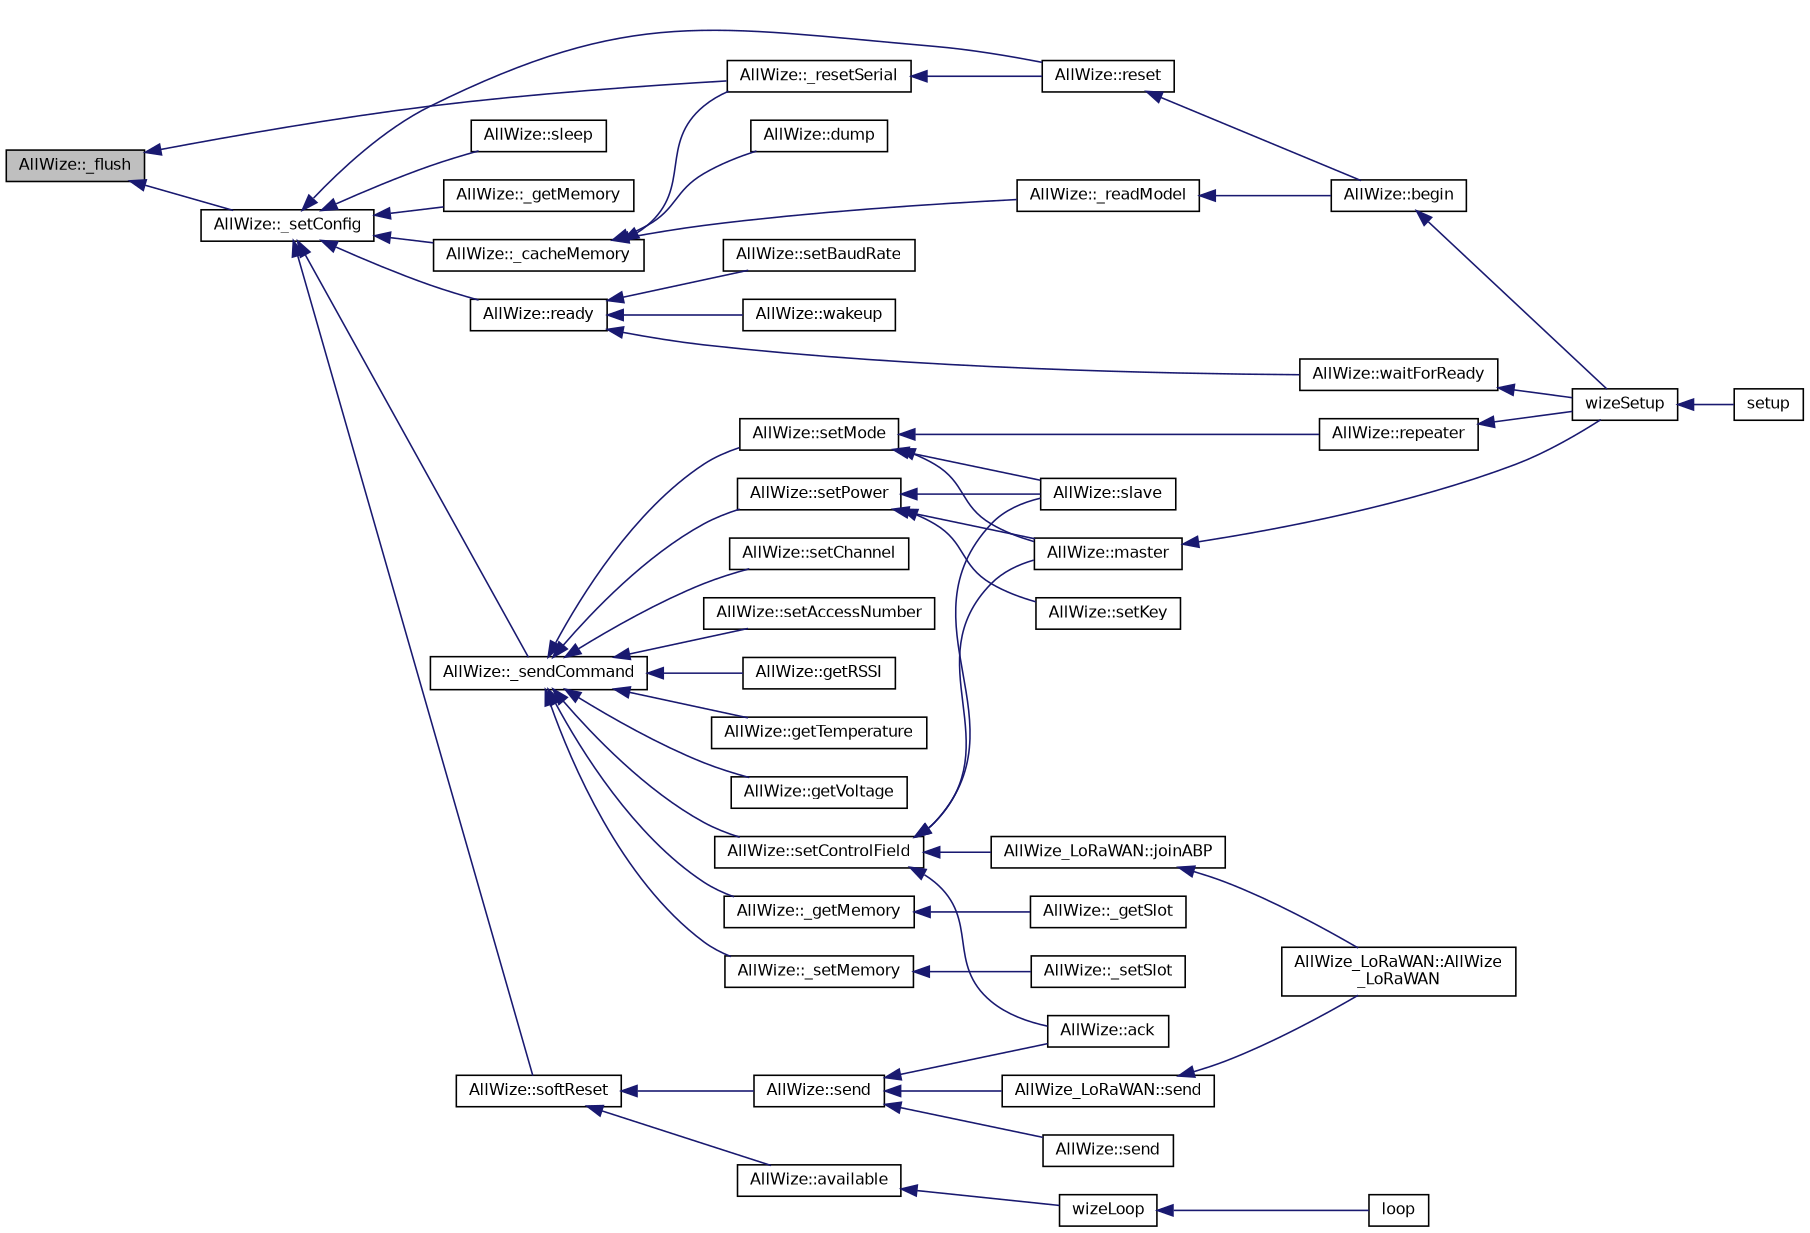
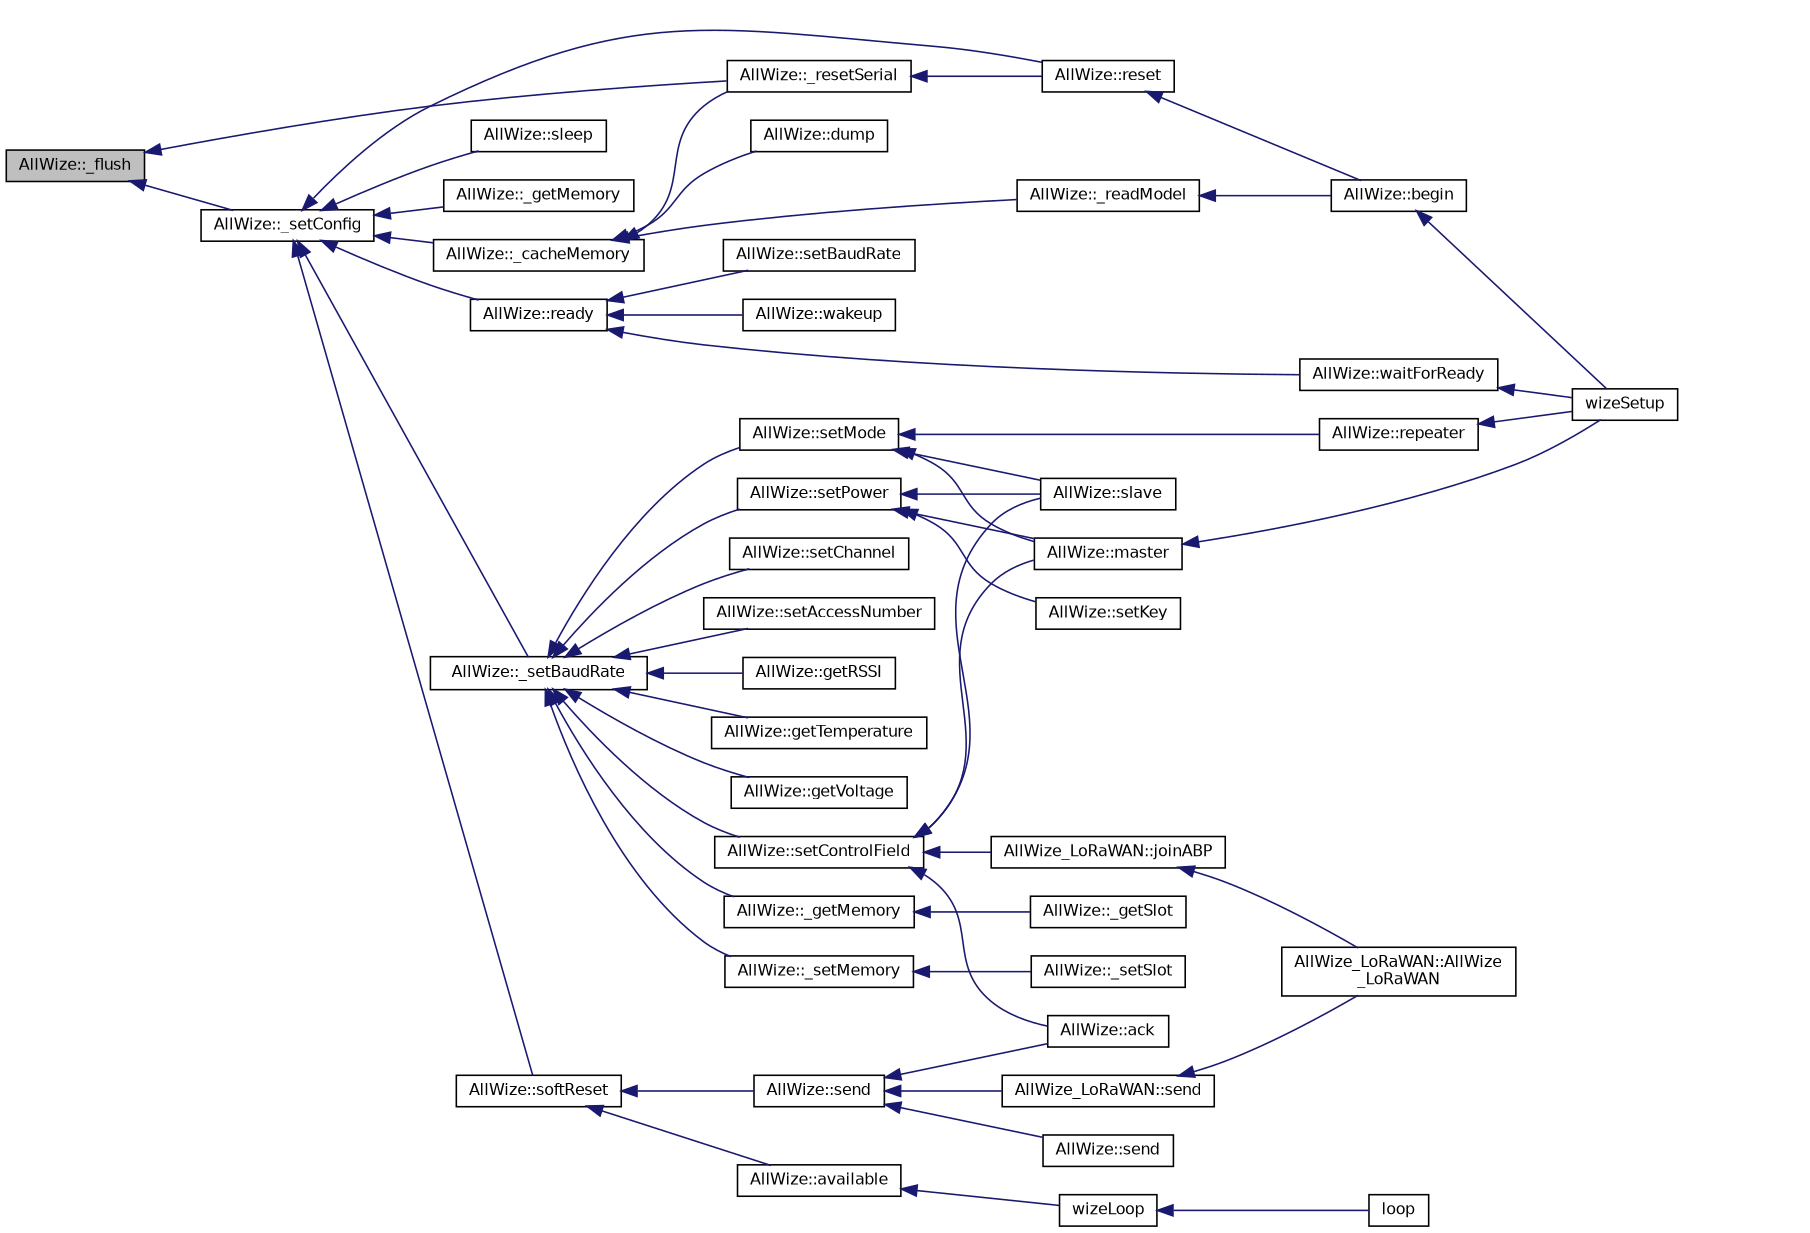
node "setup": removed
node "AllWize::_sendCommand": label "AllWize::_sendCommand" -> "AllWize::_setBaudRate"
